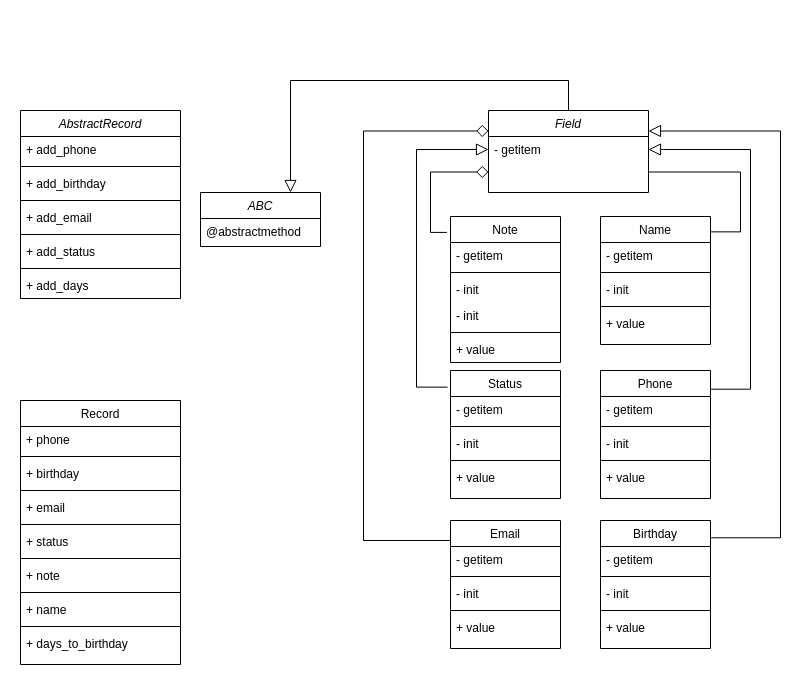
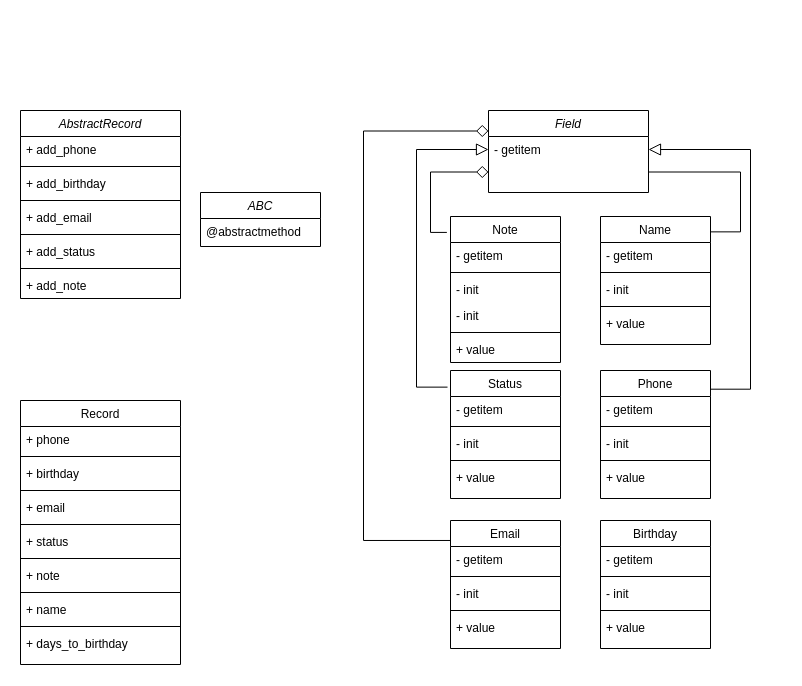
edge "Field" -> "ABC": removed
node "+ add_days": label "+ add_days" -> "+ add_note"
edge "Birthday" -> "Field": removed
